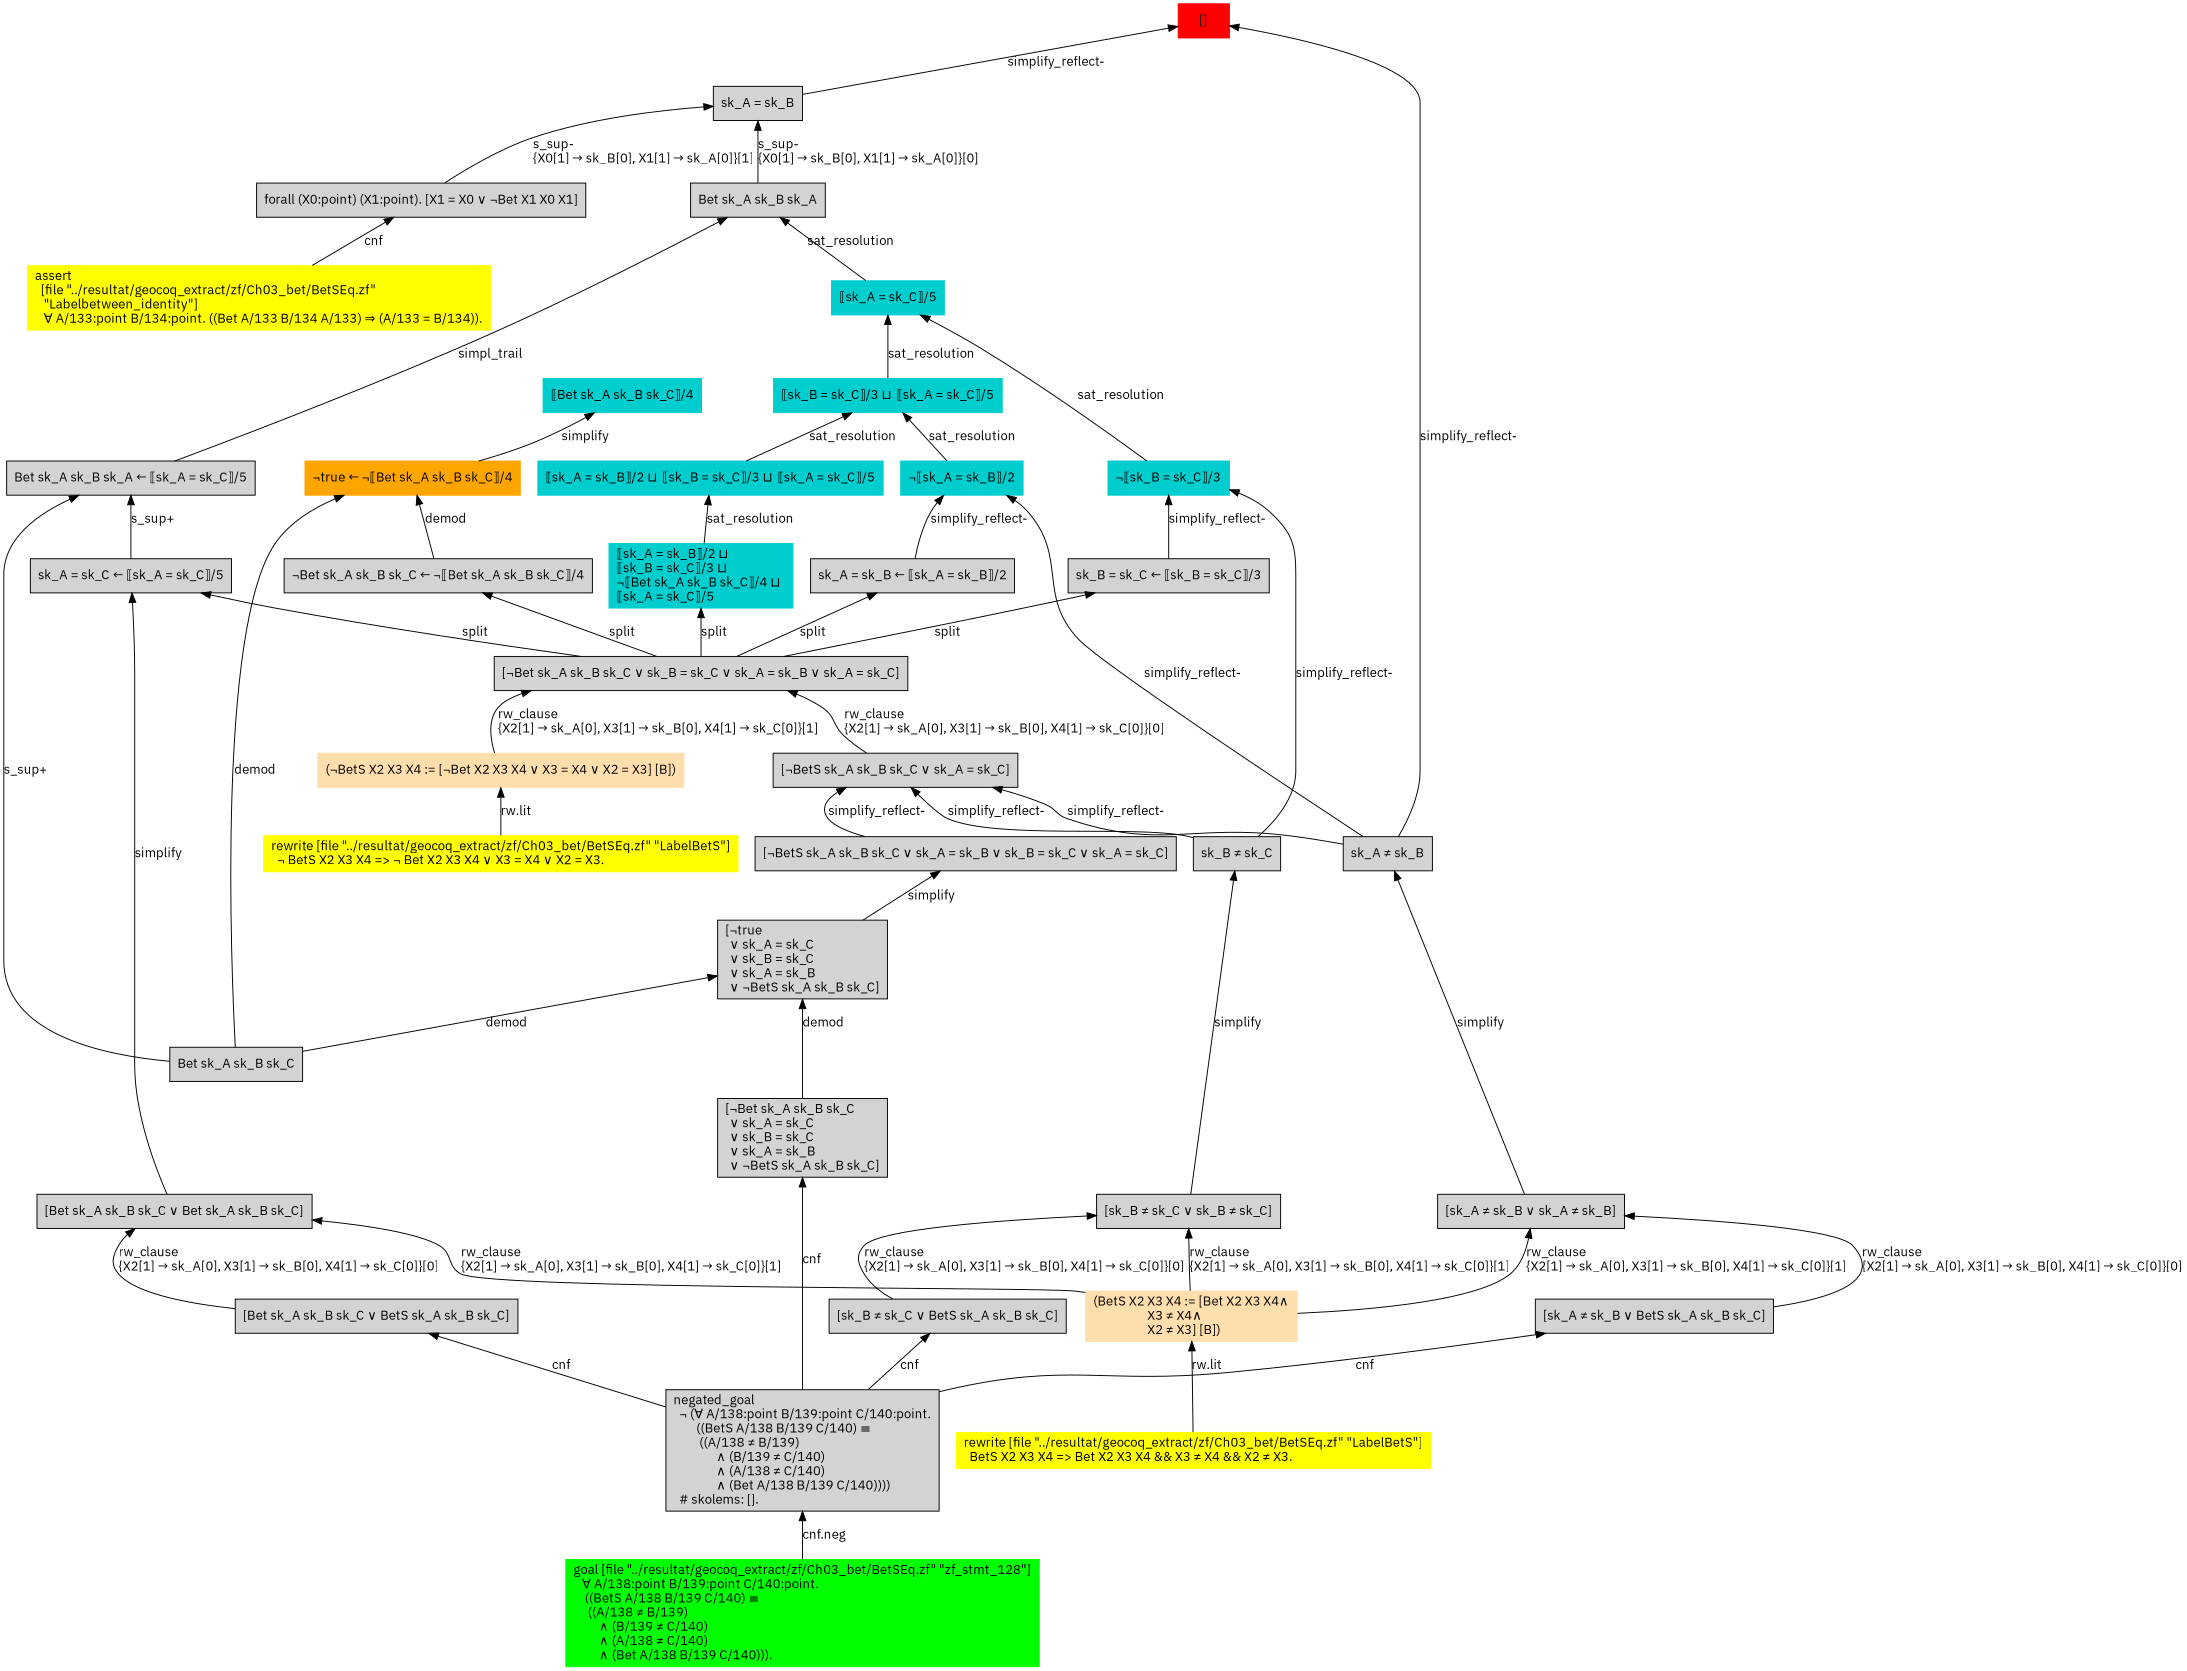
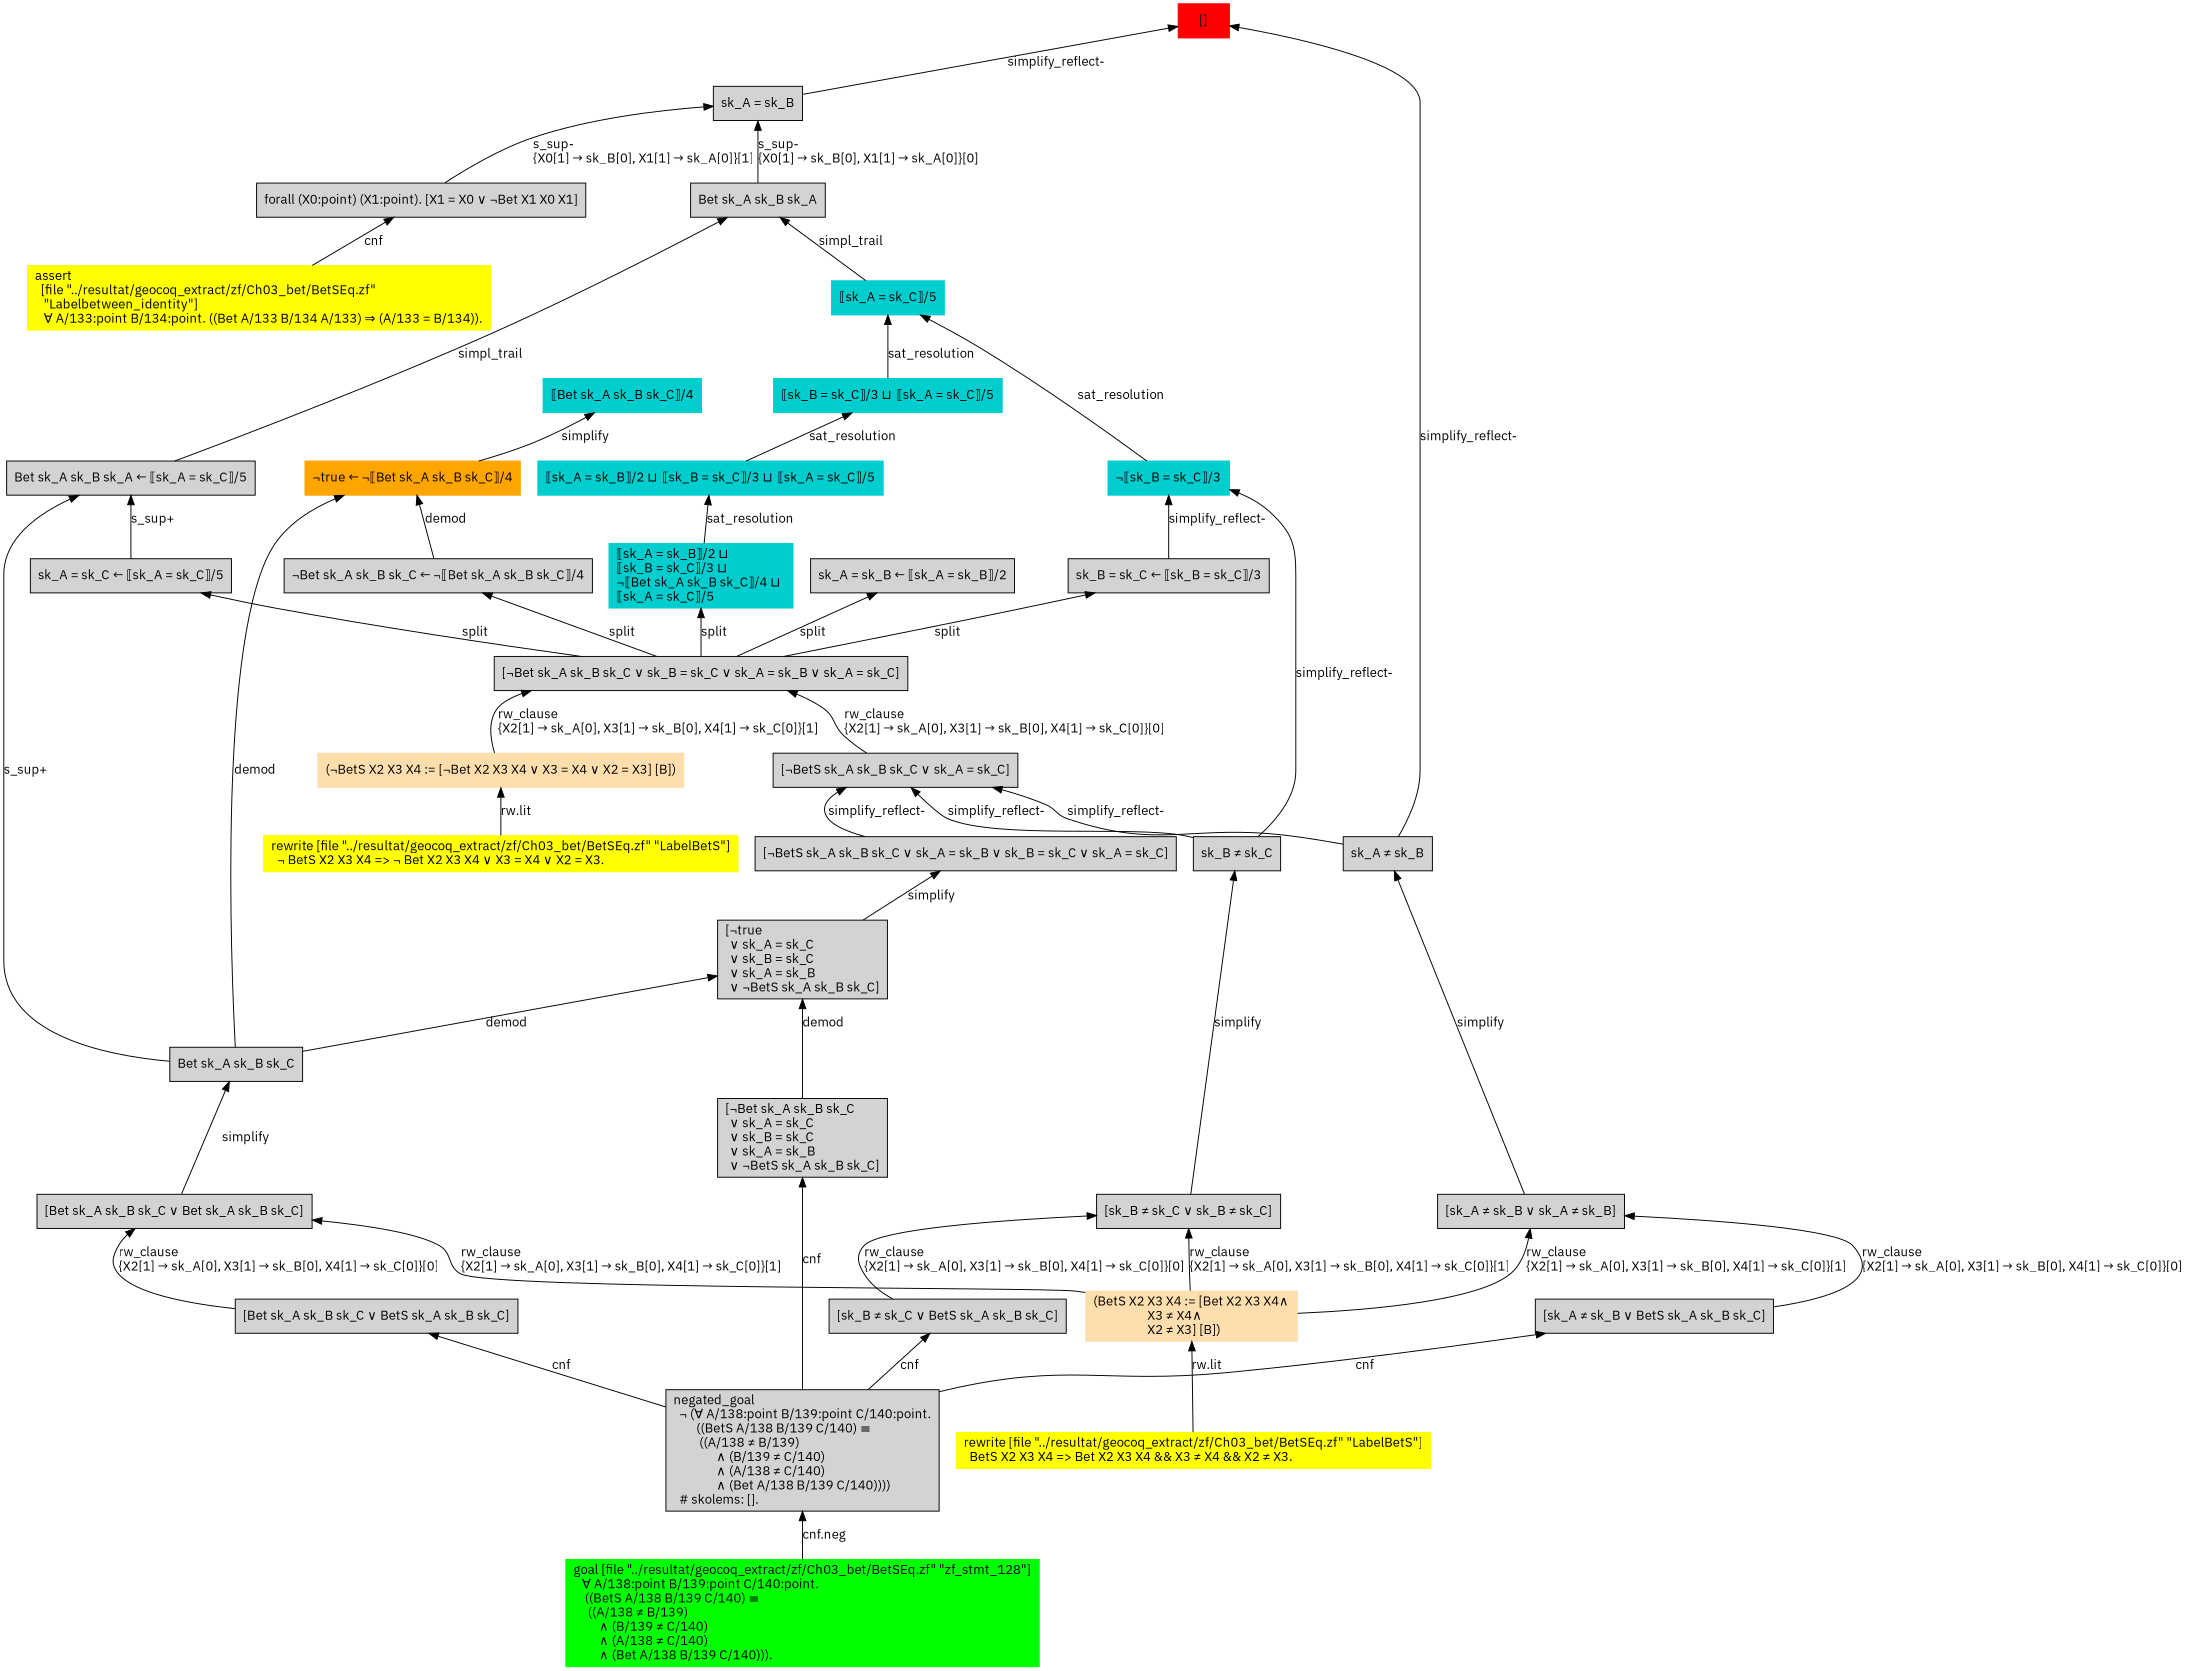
edge "⟦sk_A = sk_C⟧/5" -> "Bet sk_A sk_B sk_A": label "sat_resolution" -> "simpl_trail"
node "¬⟦sk_A = sk_B⟧/2": removed
edge "[Bet sk_A sk_B sk_C ∨ Bet sk_A sk_B sk_C]" -> "sk_A = sk_C ← ⟦sk_A = sk_C⟧/5": now "[Bet sk_A sk_B sk_C ∨ Bet sk_A sk_B sk_C]" -> "Bet sk_A sk_B sk_C"
